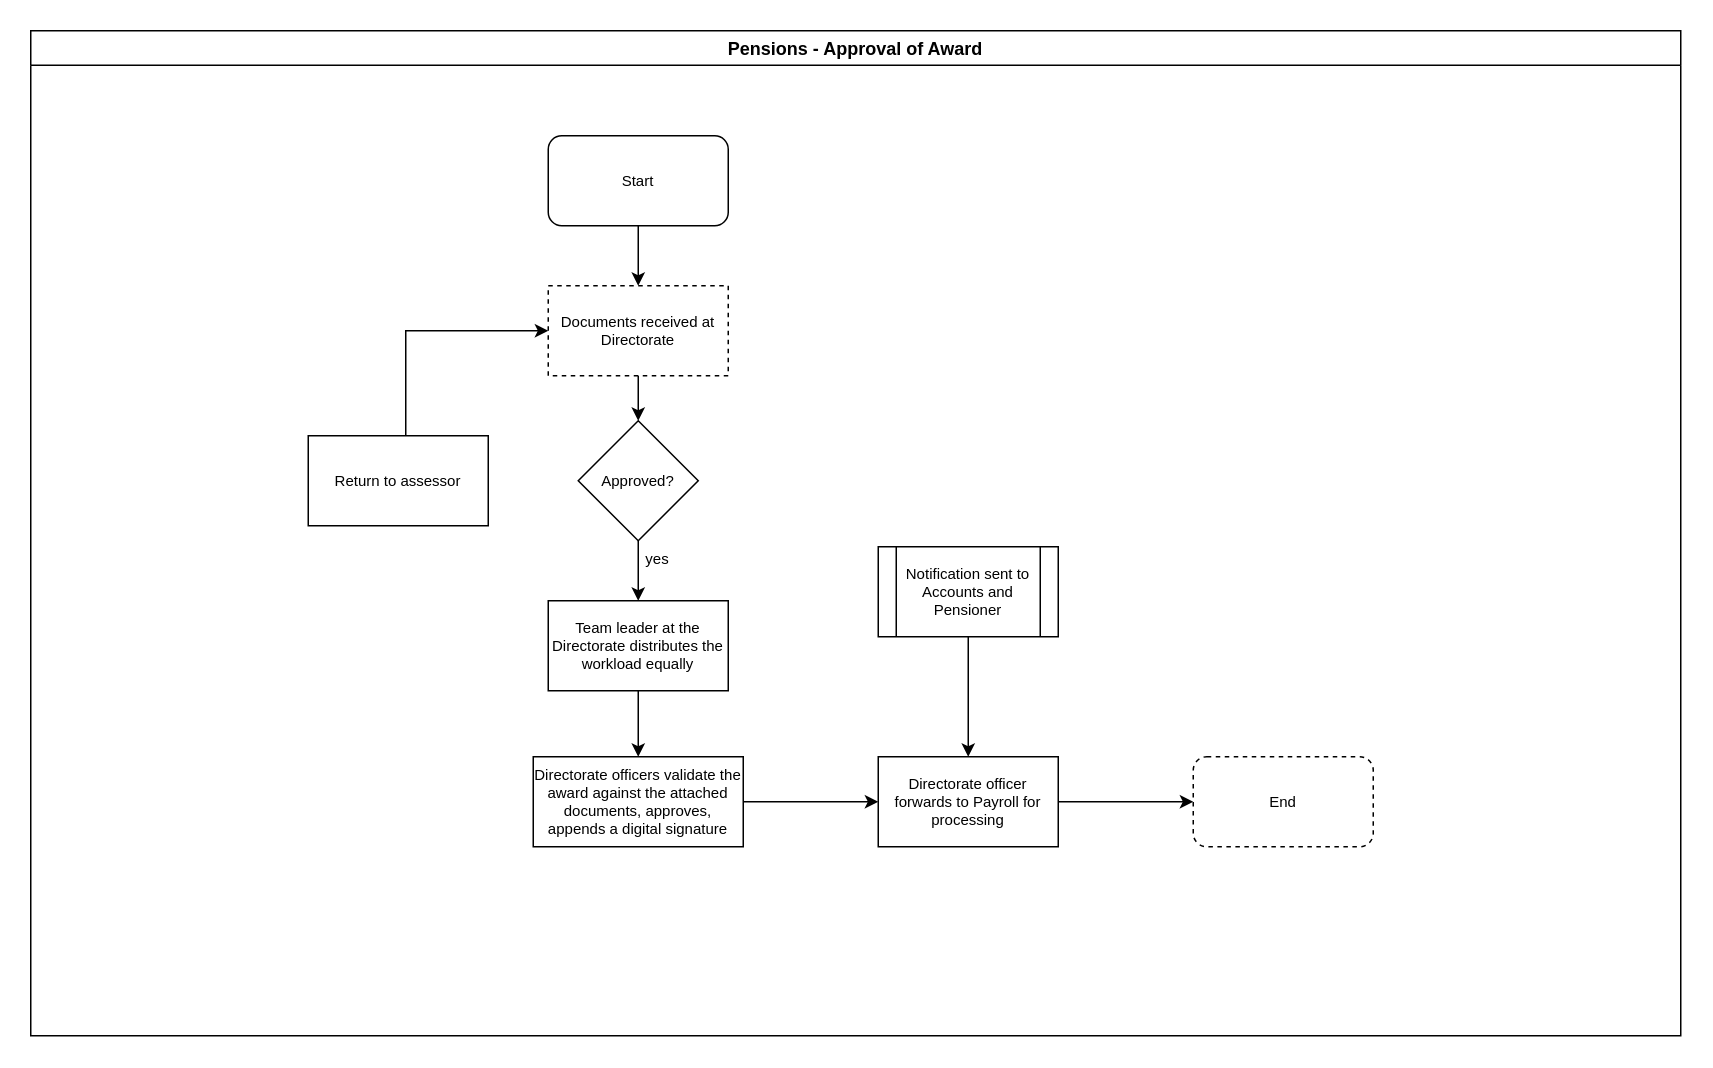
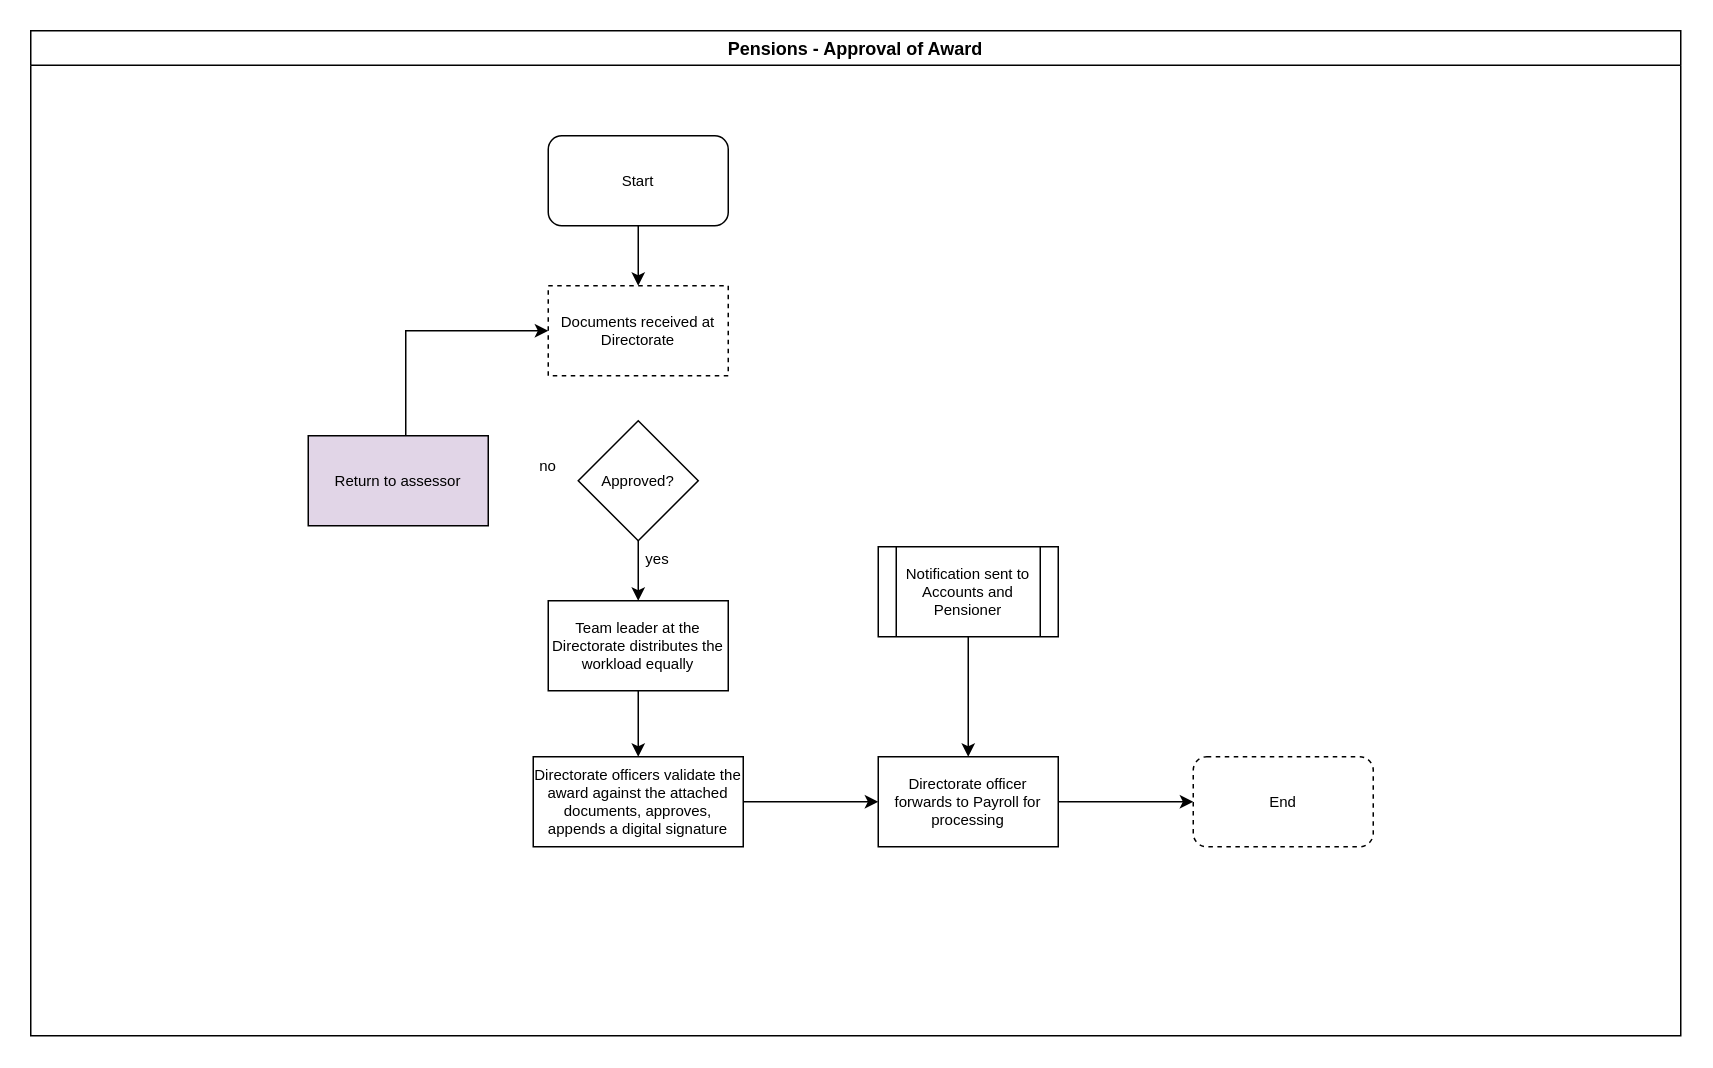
edge "Documents received at Directorate" -> "Approved?": removed
node "no": added
node "Return to assessor": fillcolor #ffffff -> #e1d5e7
